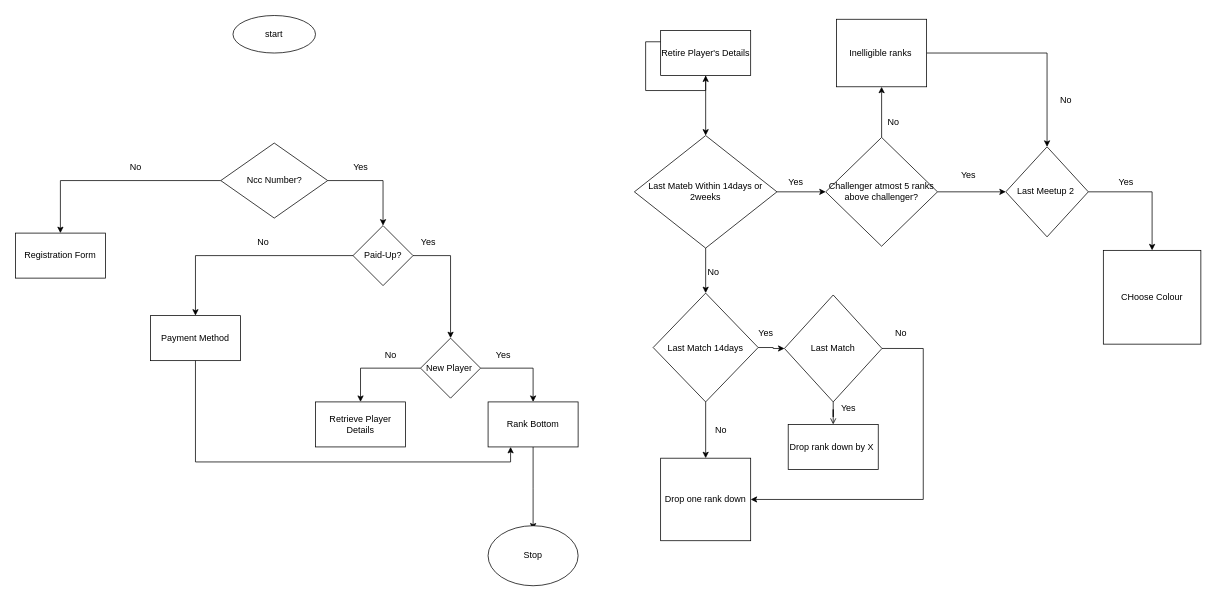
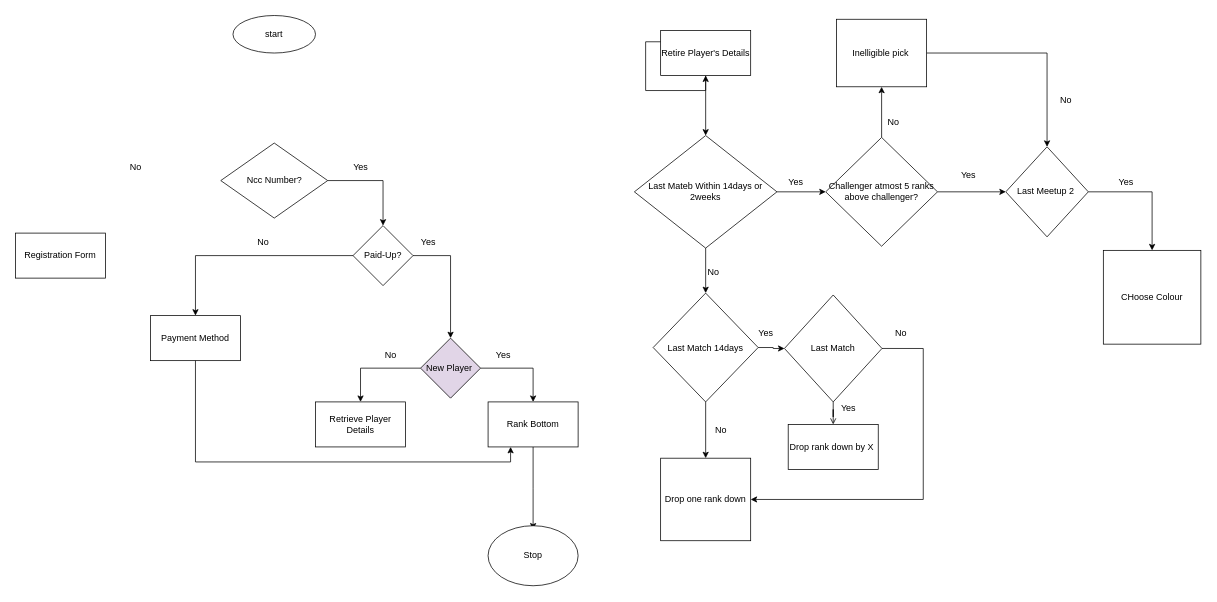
node "Inelligible ranks": label "Inelligible ranks" -> "Inelligible pick"
edge "Ncc Number?" -> "Registration Form": removed
node "New Player": fillcolor #ffffff -> #e1d5e7
